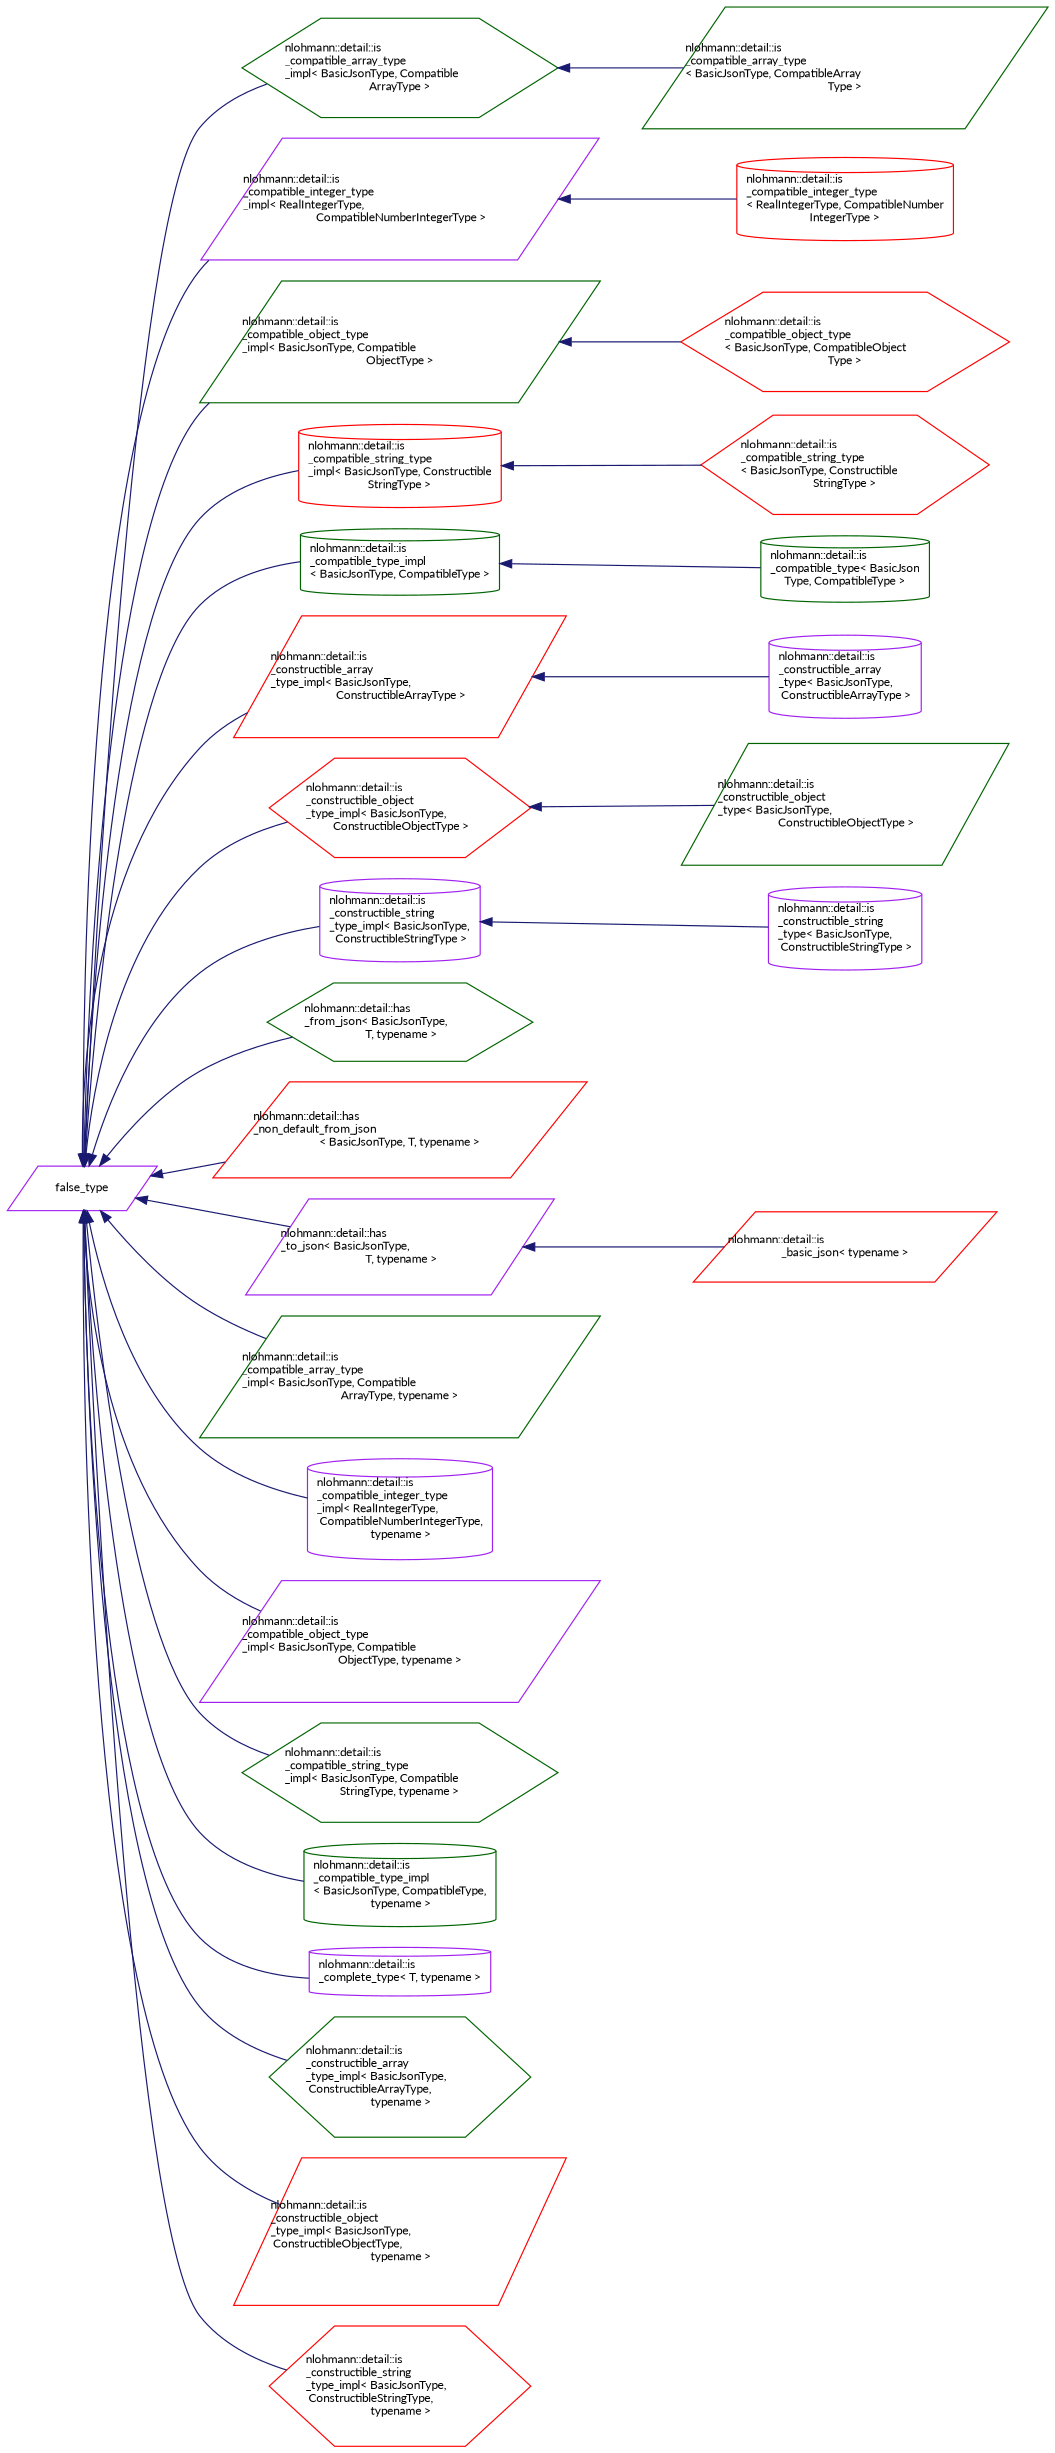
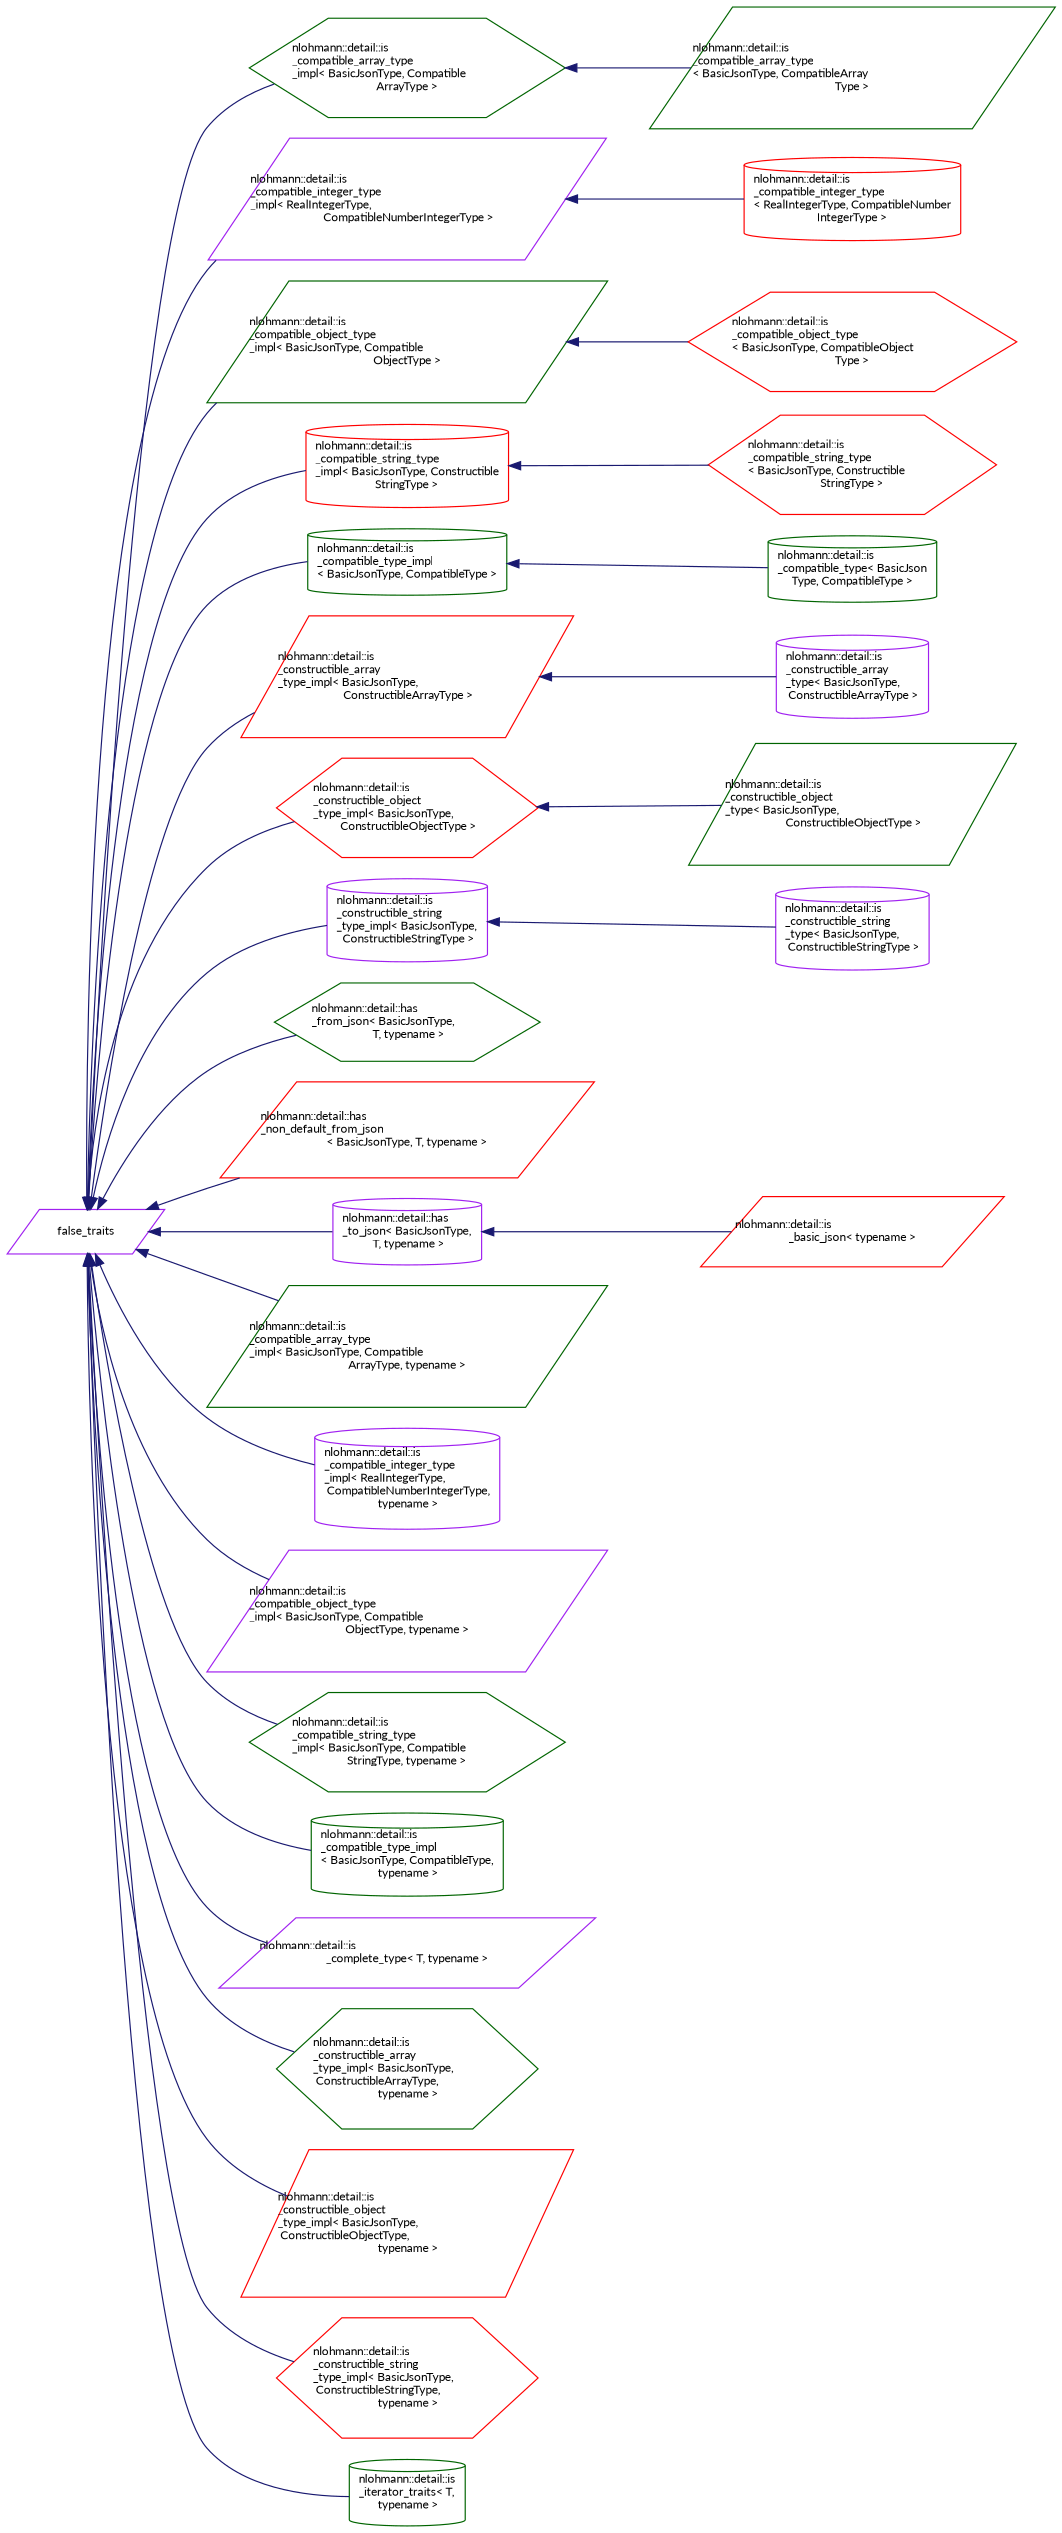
node "false_type": label "false_type" -> "false_traits"
node "nlohmann::detail::has _to_json< BasicJsonType, T, typename >": shape parallelogram -> cylinder
node "nlohmann::detail::is _complete_type< T, typename >": shape cylinder -> parallelogram
node "nlohmann::detail::is _iterator_traits< T, typename >": added
